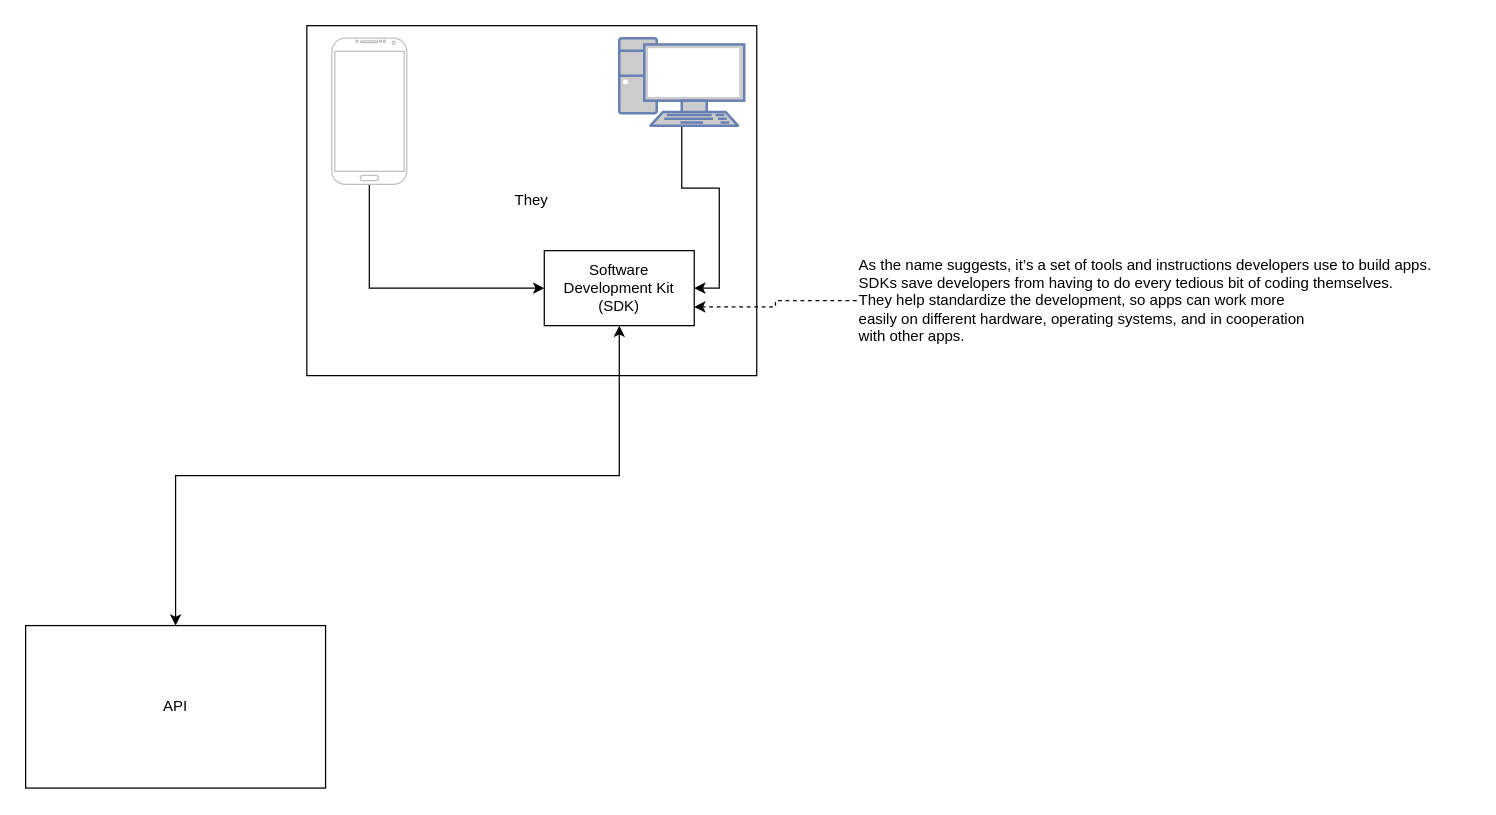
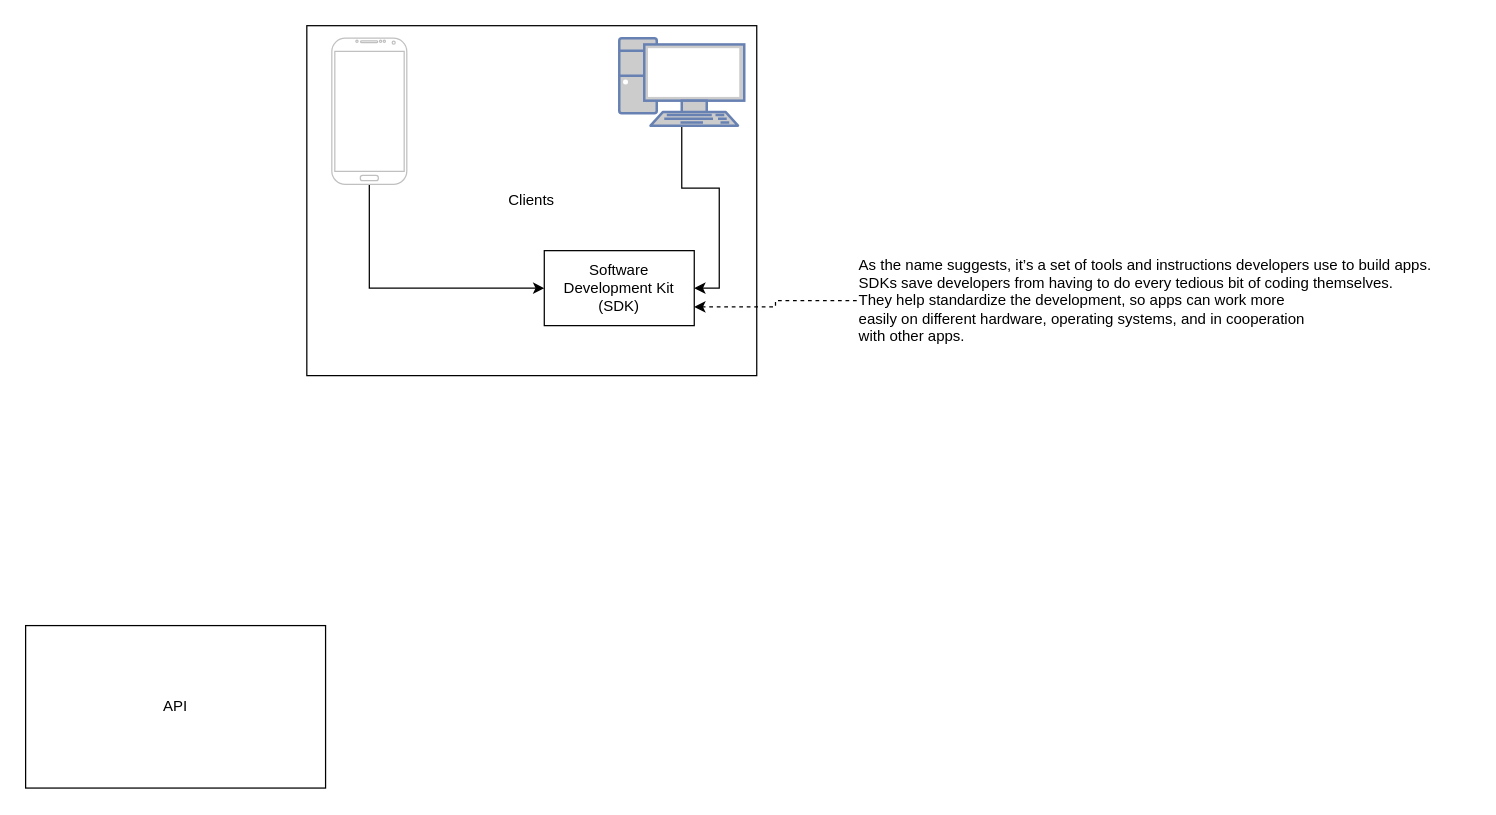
node "They": label "They" -> "Clients"
edge "Software Development Kit (SDK)" -- "API": removed
